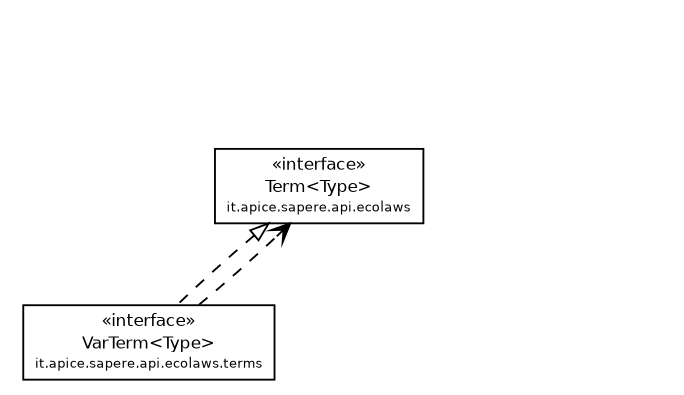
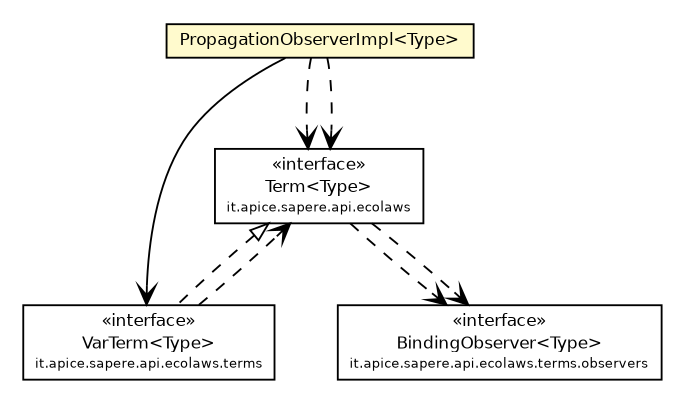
node "PropagationObserverImpl<Type>": added
node "BindingObserver<Type>": added
